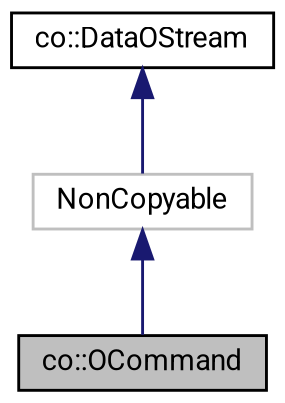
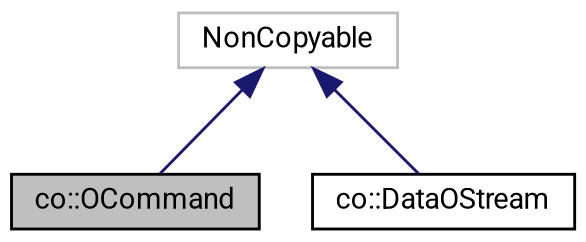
edge "NonCopyable" -> "co::DataOStream": reversed
